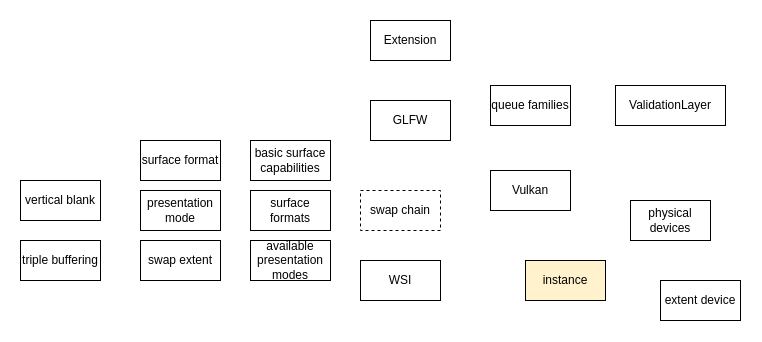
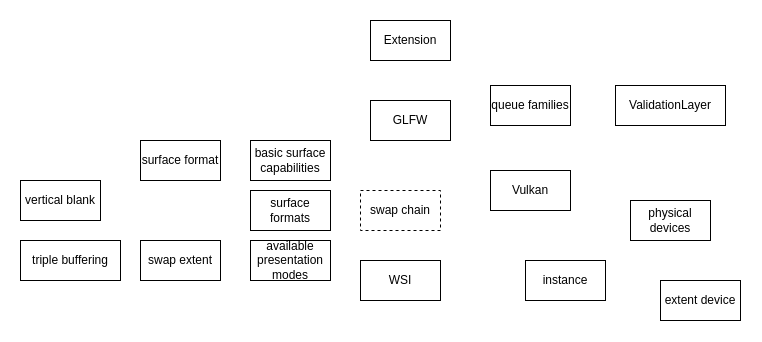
node "presentation mode": removed
node "triple buffering": size 80x40 -> 100x40
node "instance": fillcolor #fff2cc -> #ffffff
